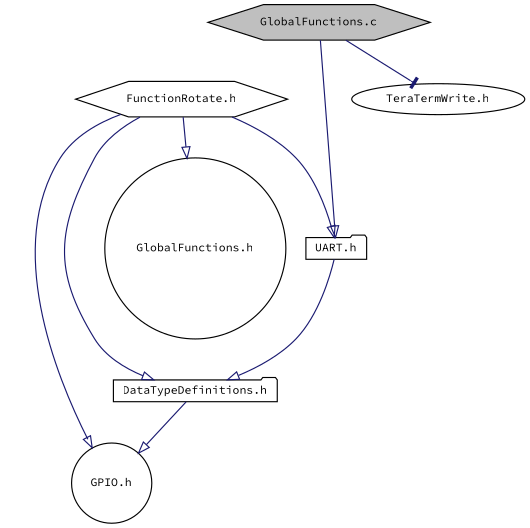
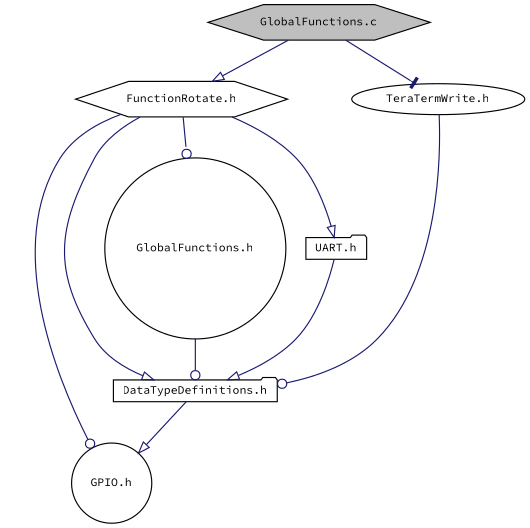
edge "FunctionRotate.h" -> "GlobalFunctions.h": arrowhead onormal -> odot
edge "GlobalFunctions.c" -> "UART.h": now "GlobalFunctions.c" -> "FunctionRotate.h"
edge "FunctionRotate.h" -> "GPIO.h": arrowhead onormal -> odot
edge "TeraTermWrite.h" -> "DataTypeDefinitions.h": added
edge "GlobalFunctions.h" -> "DataTypeDefinitions.h": added
